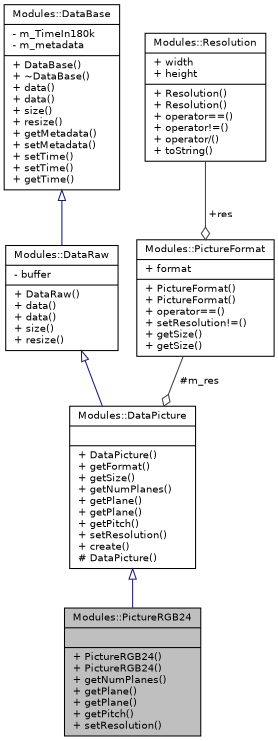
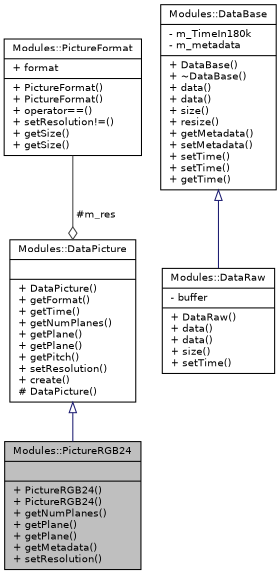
node "Modules::Resolution": removed
node "Modules::DataRaw": text "+ resize()" -> "+ setTime()"
edge "Modules::DataPicture" -> "Modules::DataRaw": removed
node "Modules::DataPicture": text "+ getSize()" -> "+ getTime()"
node "Modules::PictureRGB24": text "+ getPitch()" -> "+ getMetadata()"
